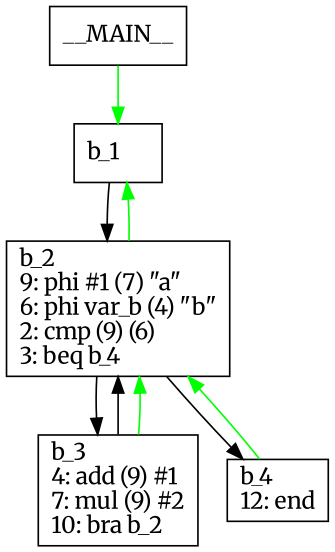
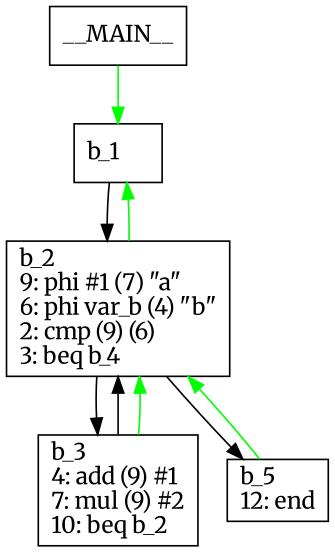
node "b_3 4: add (9) #1 7: mul (9) #2 10: bra b_2": label "b_3 4: add (9) #1 7: mul (9) #2 10: bra b_2" -> "b_3 4: add (9) #1 7: mul (9) #2 10: beq b_2"
node "b_4 12: end": label "b_4 12: end" -> "b_5 12: end"
